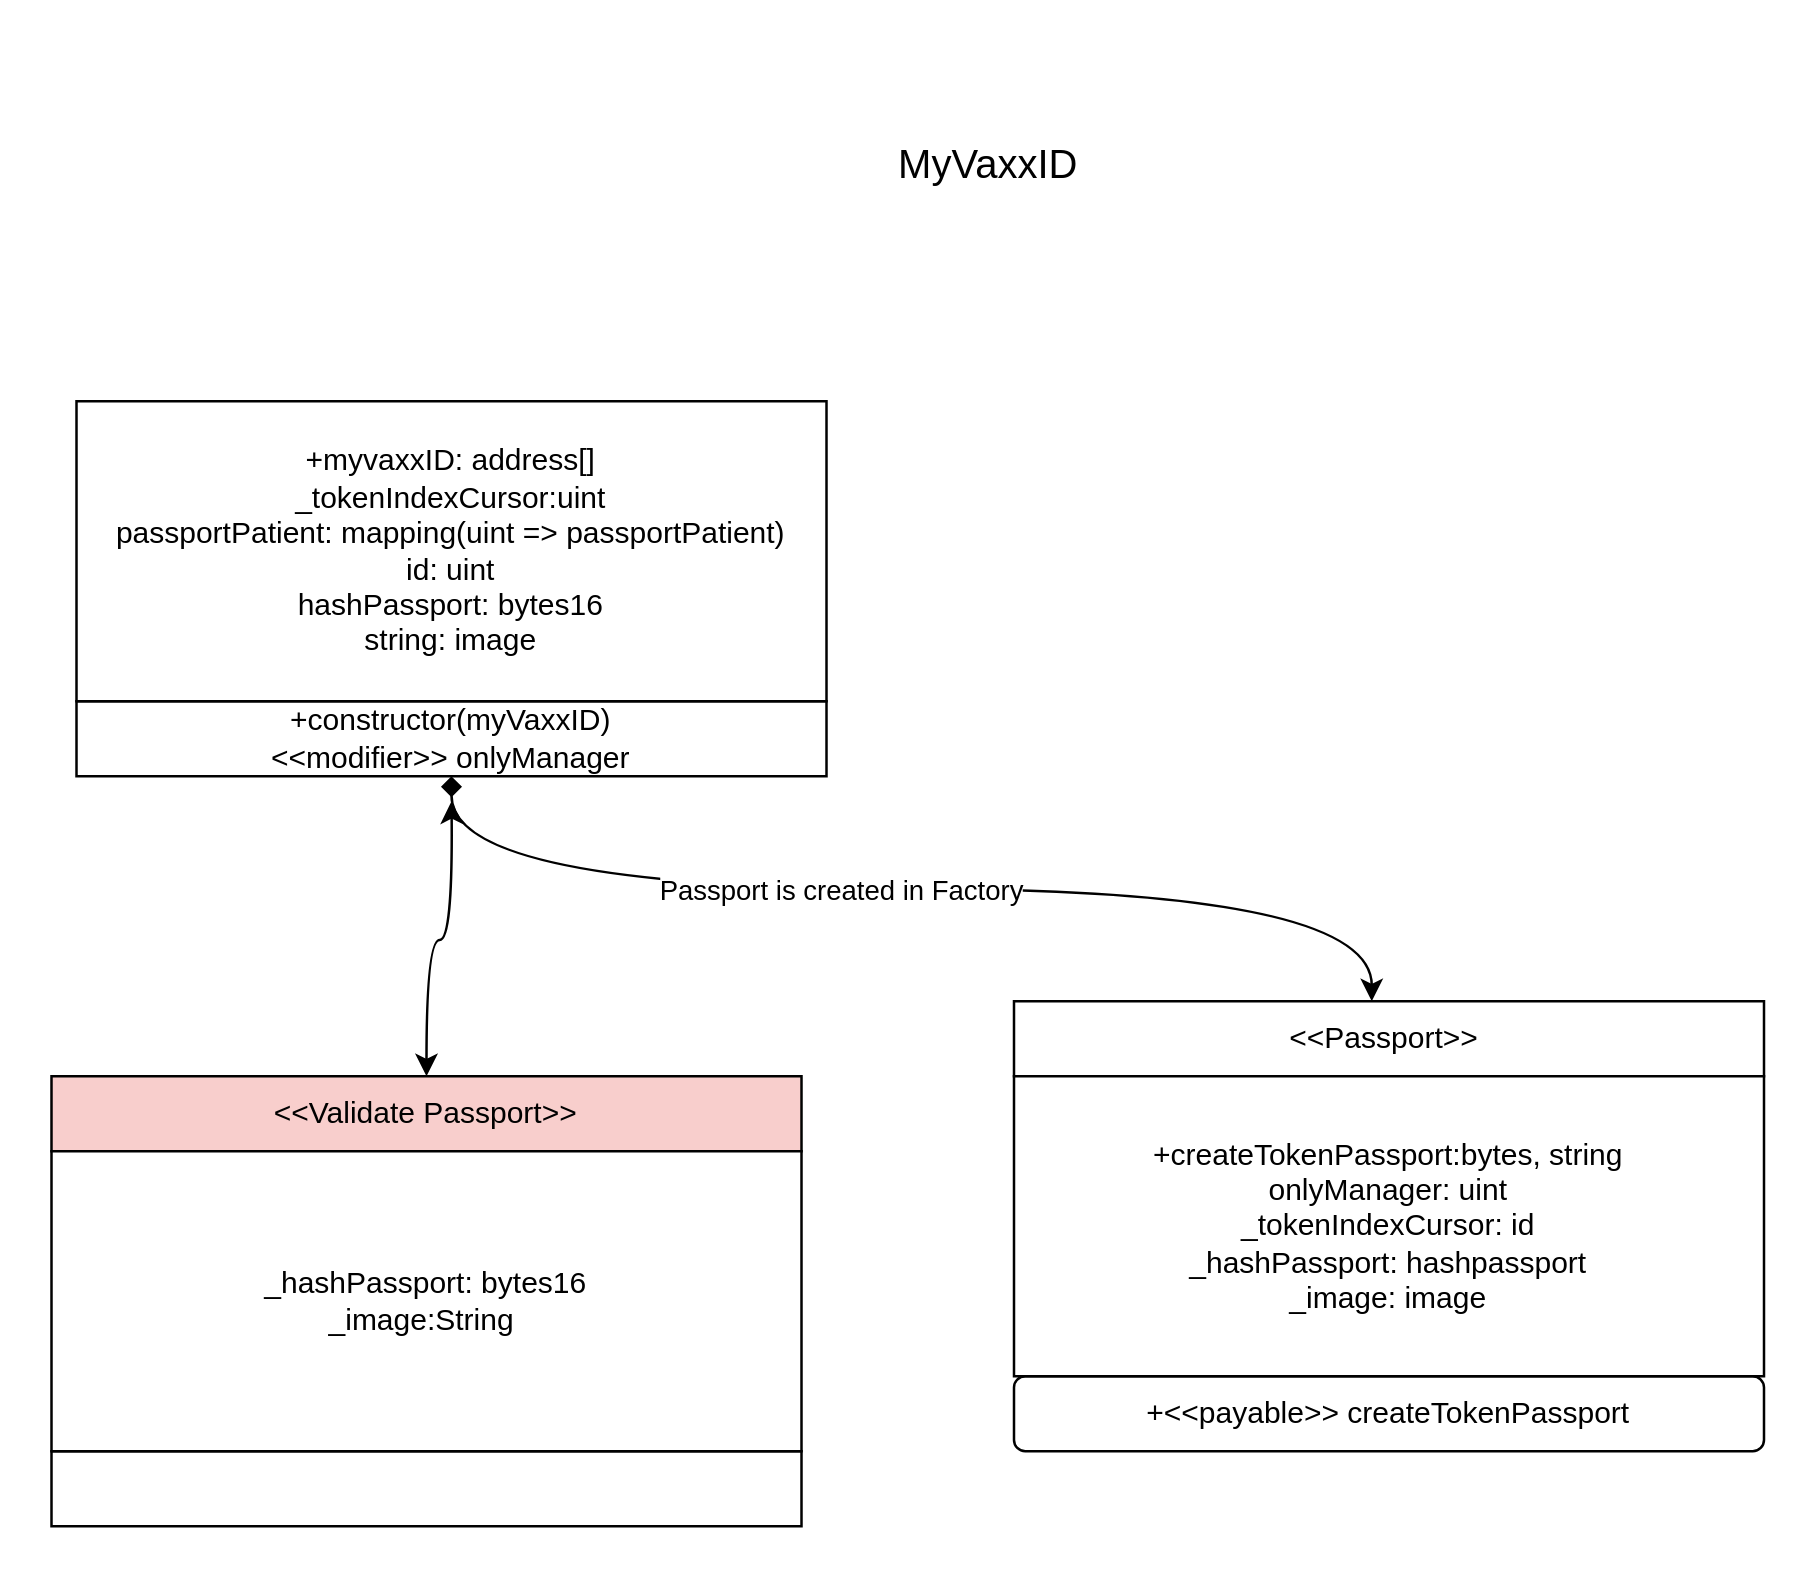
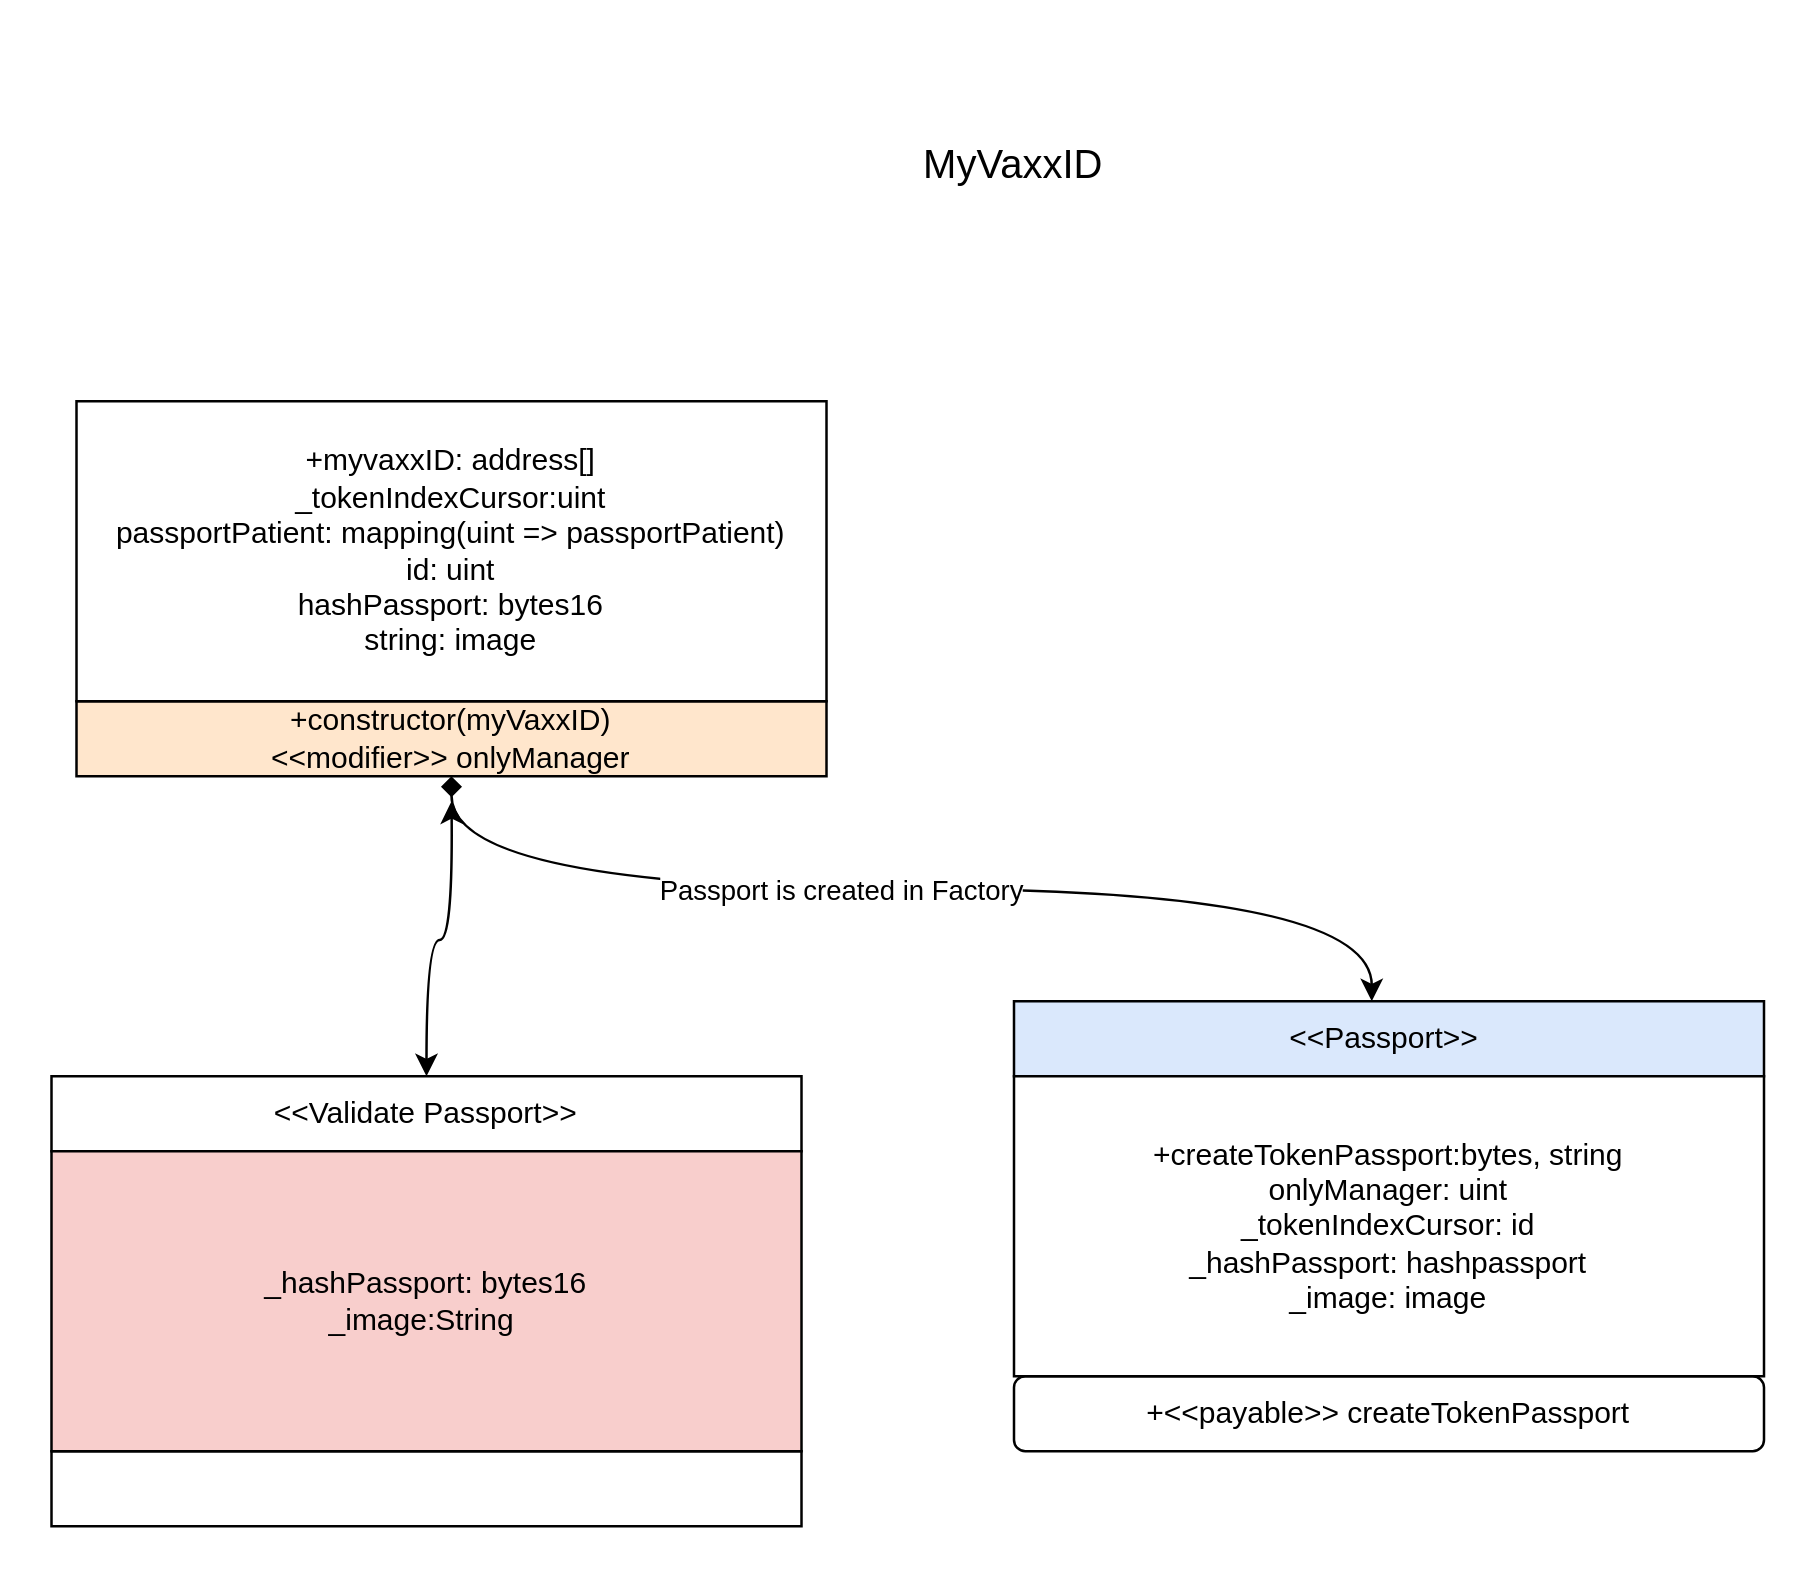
node "MyVaxxID": moved (989, 164) -> (1014, 164)
node "+constructor(myVaxxID) <<modifier>> onlyManager": fillcolor #ffffff -> #ffe6cc
node "<<Passport>>": fillcolor #ffffff -> #dae8fc
node "<<Validate Passport>>": fillcolor #f8cecc -> #ffffff
node "_hashPassport: bytes16 _image:String": fillcolor #ffffff -> #f8cecc
